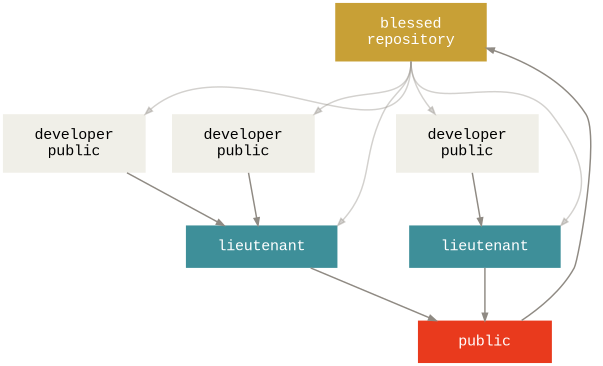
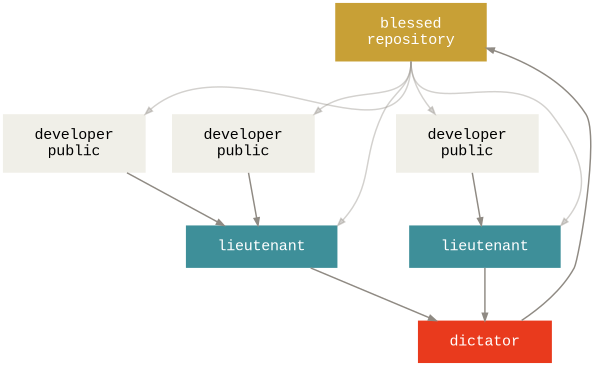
node "public": label "public" -> "dictator"
